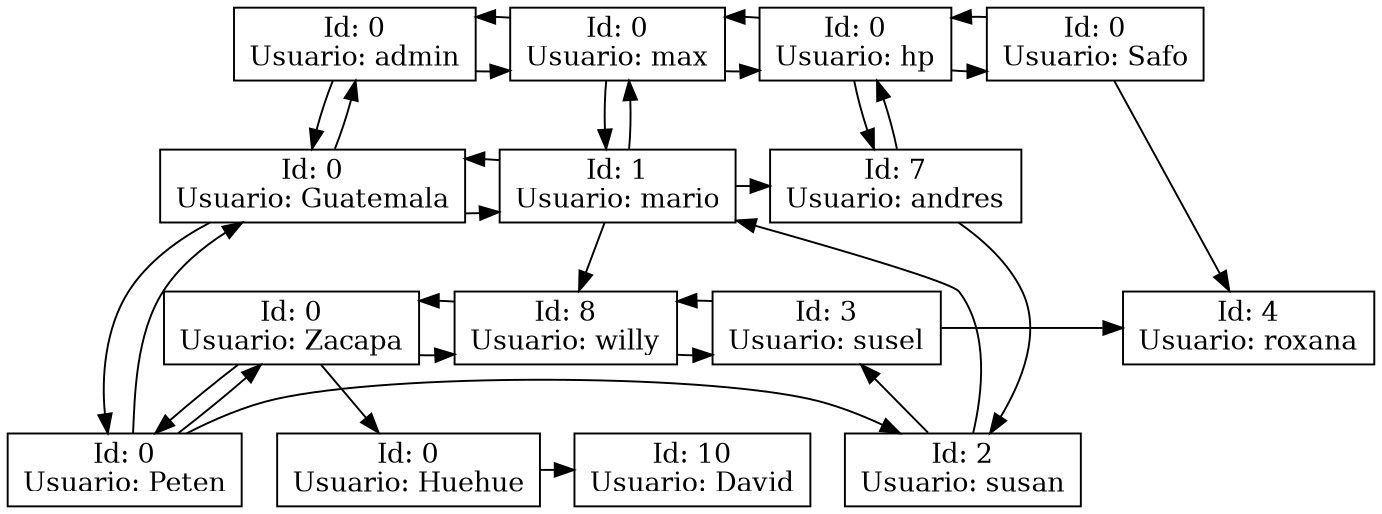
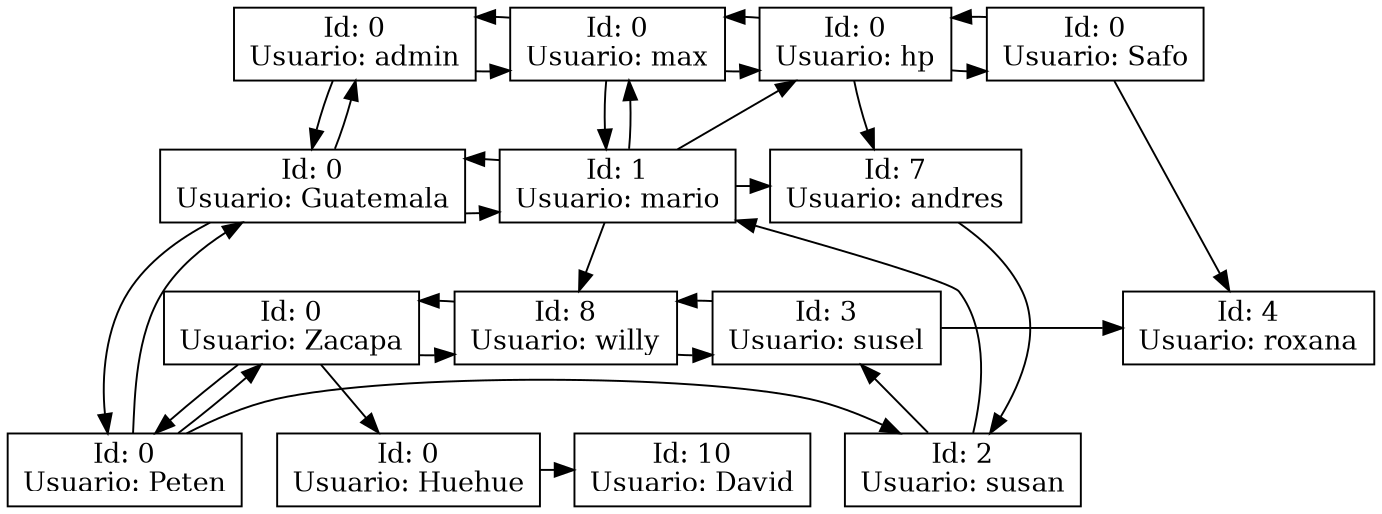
edge "Id: 7 Usuario: andres" -> "Id: 0 Usuario: hp": now "Id: 1 Usuario: mario" -> "Id: 0 Usuario: hp"
